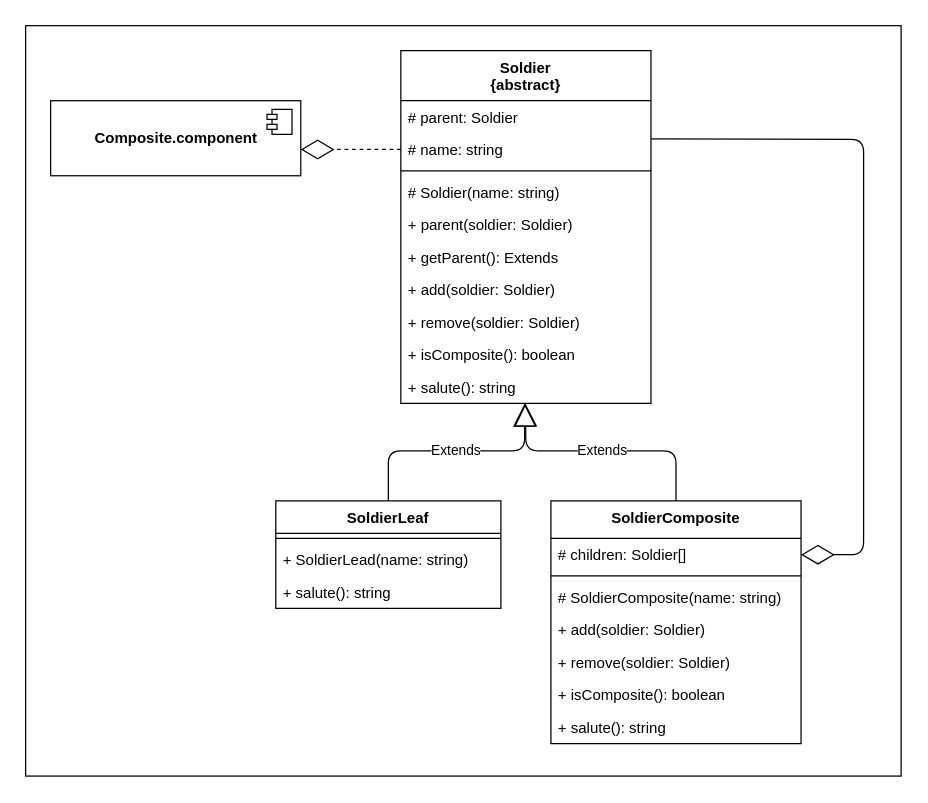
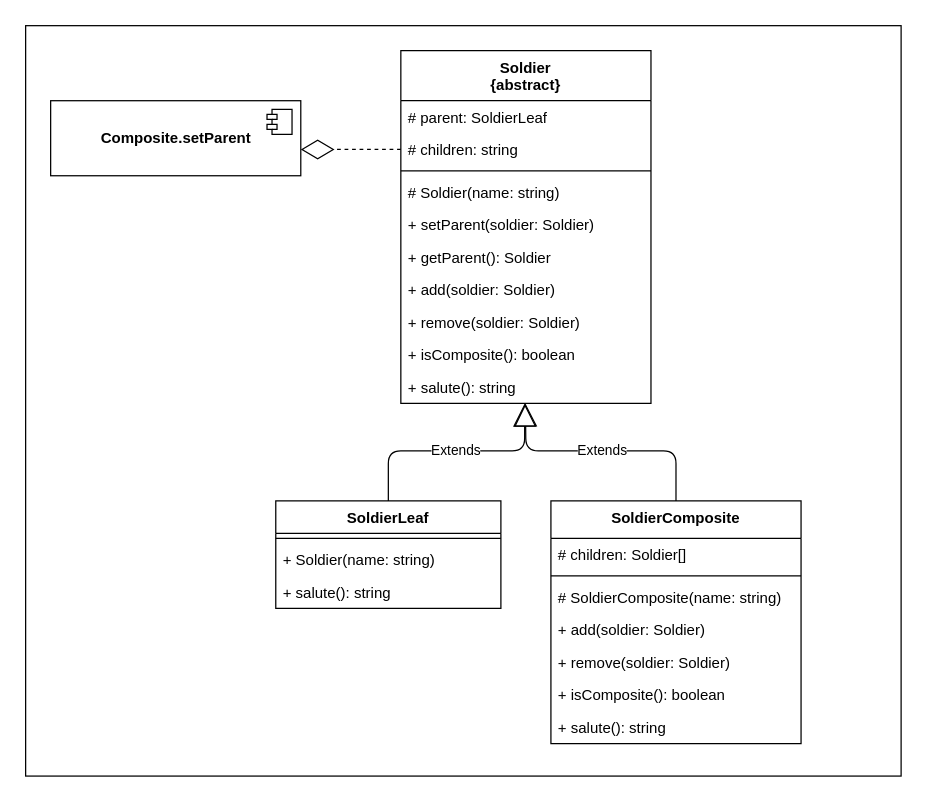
node "# parent: Soldier": label "# parent: Soldier" -> "# parent: SoldierLeaf"
node "Composite.component": label "Composite.component" -> "Composite.setParent"
node "# name: string": label "# name: string" -> "# children: string"
node "+ parent(soldier: Soldier)": label "+ parent(soldier: Soldier)" -> "+ setParent(soldier: Soldier)"
edge "Soldier {abstract}" -> "# children: Soldier[]": removed
node "+ getParent(): Extends": label "+ getParent(): Extends" -> "+ getParent(): Soldier"
node "+ SoldierLead(name: string)": label "+ SoldierLead(name: string)" -> "+ Soldier(name: string)"
